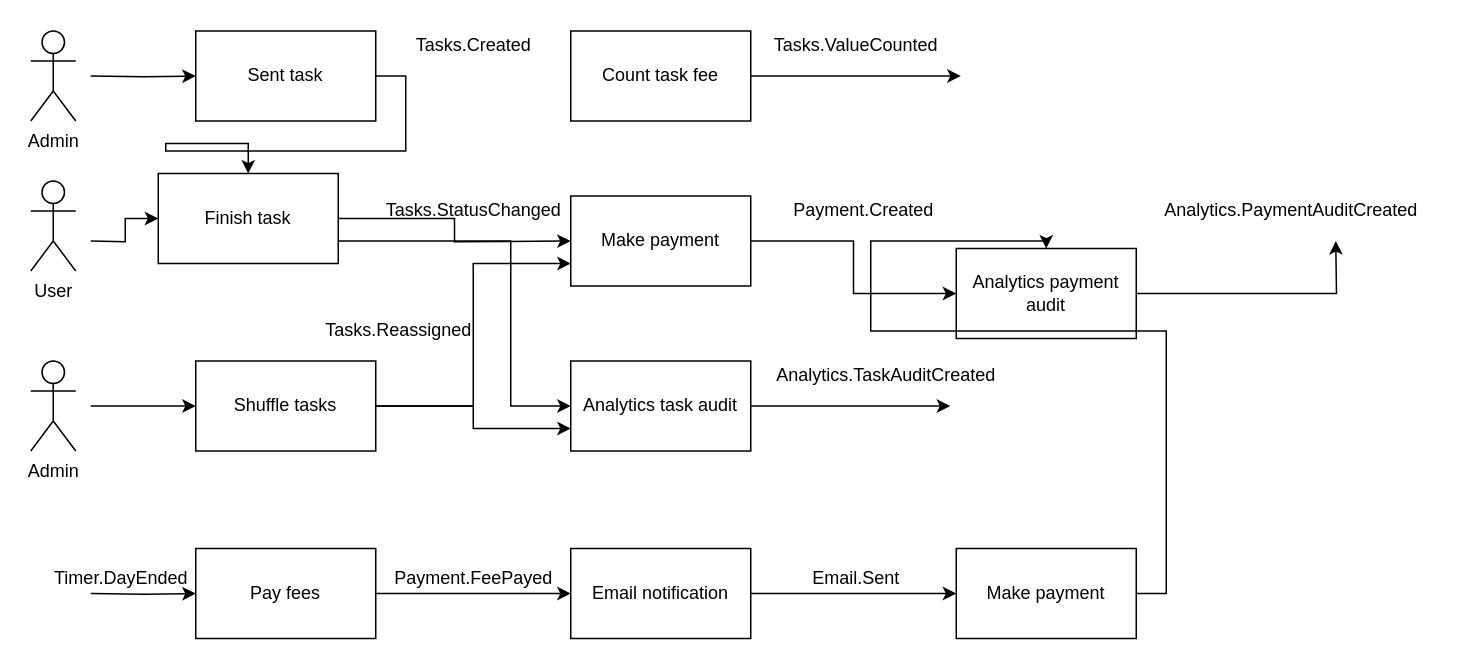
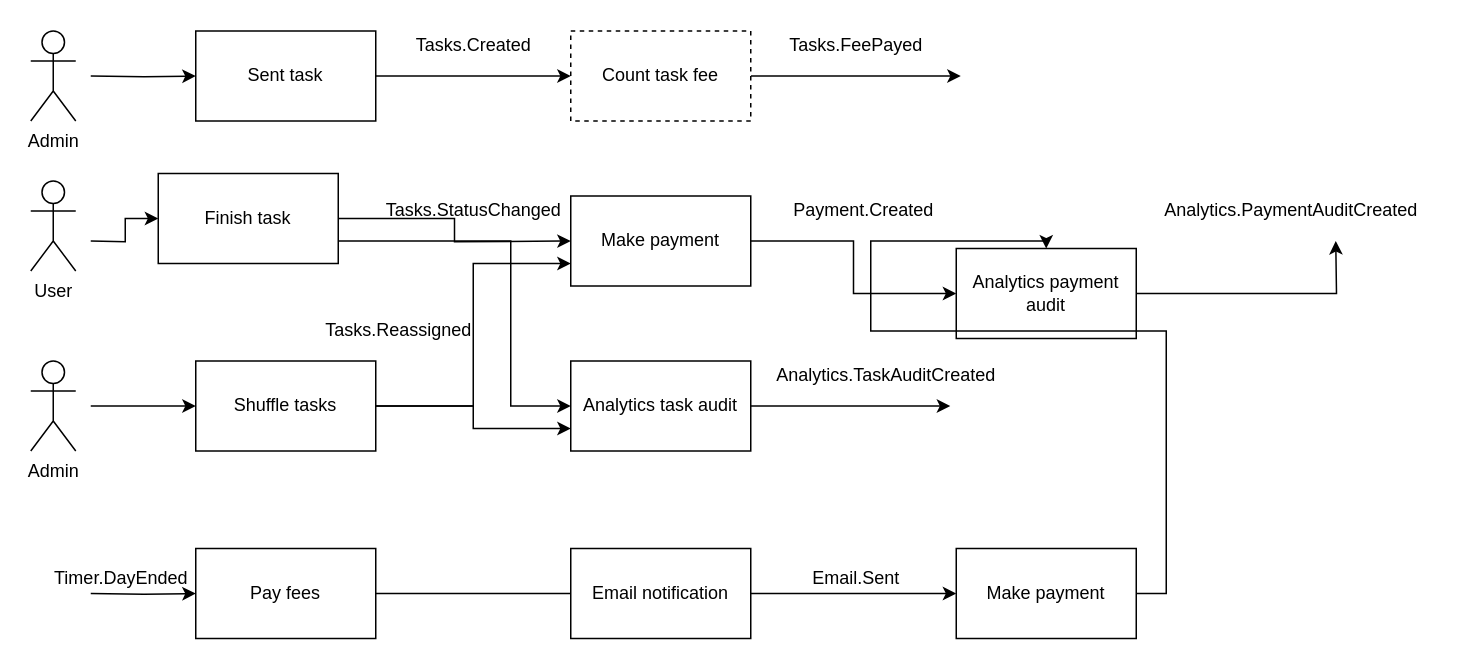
node "Tasks.ValueCounted": label "Tasks.ValueCounted" -> "Tasks.FeePayed"
node "Count task fee": style solid -> dashed
edge "Sent task" -> "Finish task": now "Sent task" -> "Count task fee"
node "Payment.FeePayed": removed
edge "Pay fees" -> "Email notification": arrowhead classic -> none
